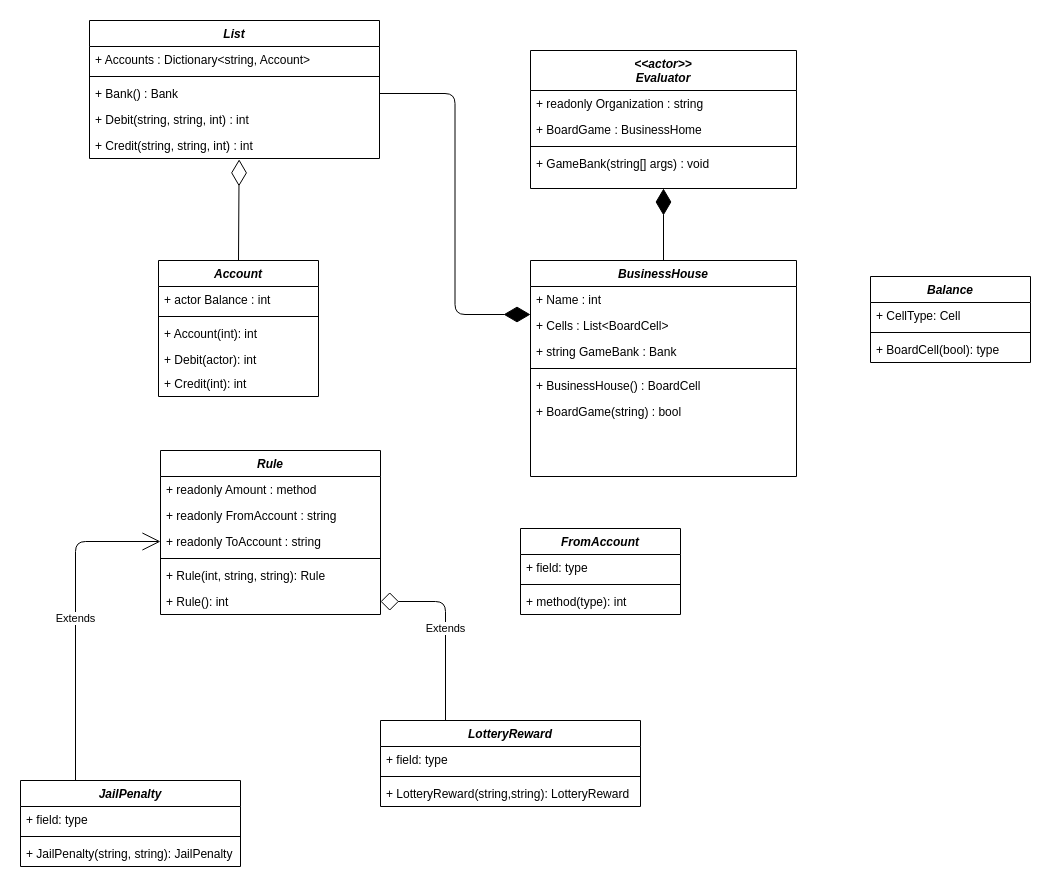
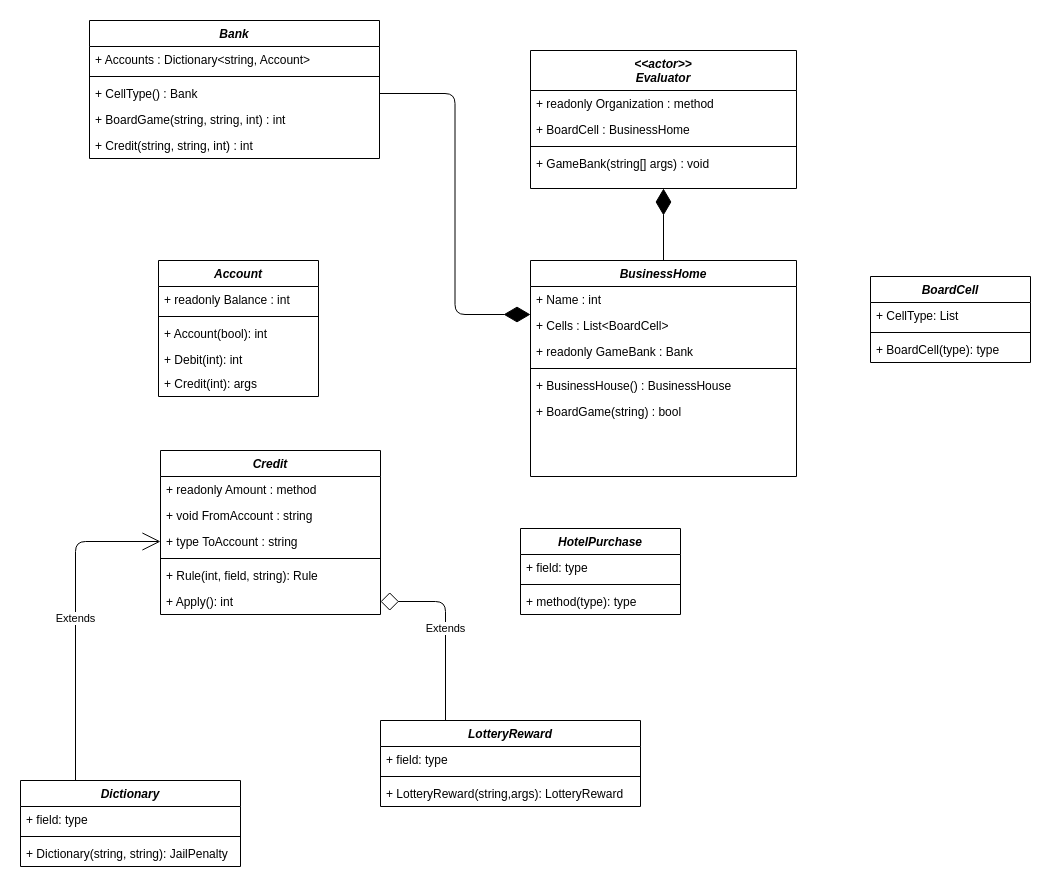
node "List": label "List" -> "Bank"
node "+ Bank() : Bank": label "+ Bank() : Bank" -> "+ CellType() : Bank"
node "+ readonly Organization : string": label "+ readonly Organization : string" -> "+ readonly Organization : method"
node "+ Debit(string, string, int) : int": label "+ Debit(string, string, int) : int" -> "+ BoardGame(string, string, int) : int"
node "+ BoardGame : BusinessHome": label "+ BoardGame : BusinessHome" -> "+ BoardCell : BusinessHome"
edge "Account" -> "+ Credit(string, string, int) : int": removed
node "BusinessHouse": label "BusinessHouse" -> "BusinessHome"
node "Balance": label "Balance" -> "BoardCell"
node "+ actor Balance : int": label "+ actor Balance : int" -> "+ readonly Balance : int"
node "+ CellType: Cell": label "+ CellType: Cell" -> "+ CellType: List"
node "+ Account(int): int": label "+ Account(int): int" -> "+ Account(bool): int"
node "+ BoardCell(bool): type": label "+ BoardCell(bool): type" -> "+ BoardCell(type): type"
node "+ string GameBank : Bank": label "+ string GameBank : Bank" -> "+ readonly GameBank : Bank"
node "+ Debit(actor): int": label "+ Debit(actor): int" -> "+ Debit(int): int"
node "+ Credit(int): int": label "+ Credit(int): int" -> "+ Credit(int): args"
node "+ BusinessHouse() : BoardCell": label "+ BusinessHouse() : BoardCell" -> "+ BusinessHouse() : BusinessHouse"
node "Rule": label "Rule" -> "Credit"
node "+ readonly FromAccount : string": label "+ readonly FromAccount : string" -> "+ void FromAccount : string"
node "+ readonly ToAccount : string": label "+ readonly ToAccount : string" -> "+ type ToAccount : string"
node "FromAccount": label "FromAccount" -> "HotelPurchase"
node "+ Rule(int, string, string): Rule": label "+ Rule(int, string, string): Rule" -> "+ Rule(int, field, string): Rule"
node "+ Rule(): int": label "+ Rule(): int" -> "+ Apply(): int"
node "+ method(type): int": label "+ method(type): int" -> "+ method(type): type"
node "JailPenalty": label "JailPenalty" -> "Dictionary"
node "+ LotteryReward(string,string): LotteryReward": label "+ LotteryReward(string,string): LotteryReward" -> "+ LotteryReward(string,args): LotteryReward"
node "+ JailPenalty(string, string): JailPenalty": label "+ JailPenalty(string, string): JailPenalty" -> "+ Dictionary(string, string): JailPenalty"
